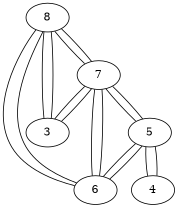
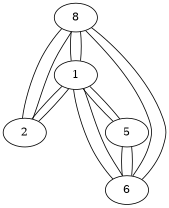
node "7": label "7" -> "1"
node "3": label "3" -> "2"
node "4": removed
